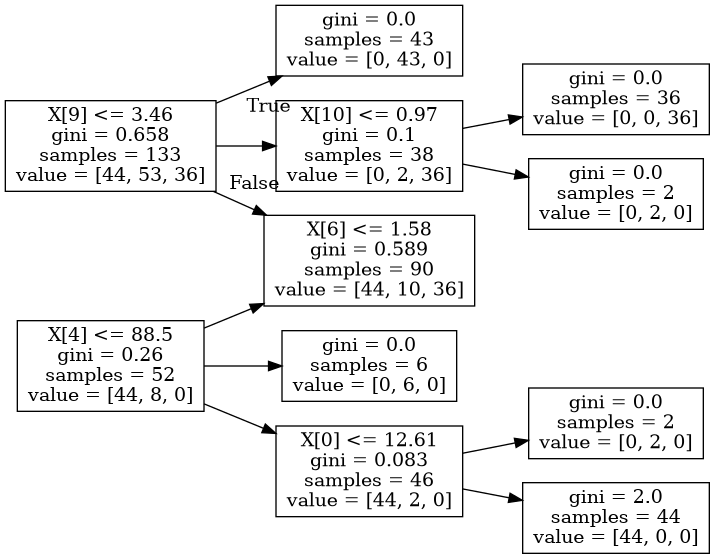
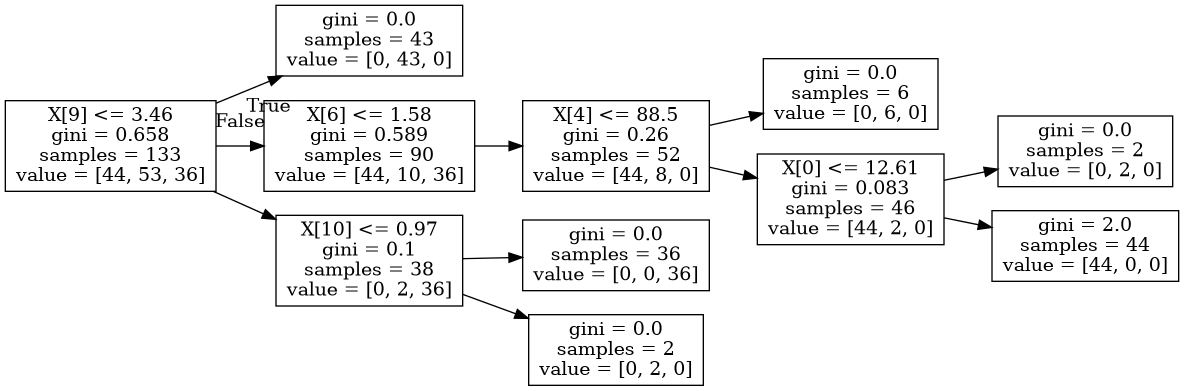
edge "X[4] <= 88.5 gini = 0.26 samples = 52 value = [44, 8, 0]" -> "X[6] <= 1.58 gini = 0.589 samples = 90 value = [44, 10, 36]": reversed
